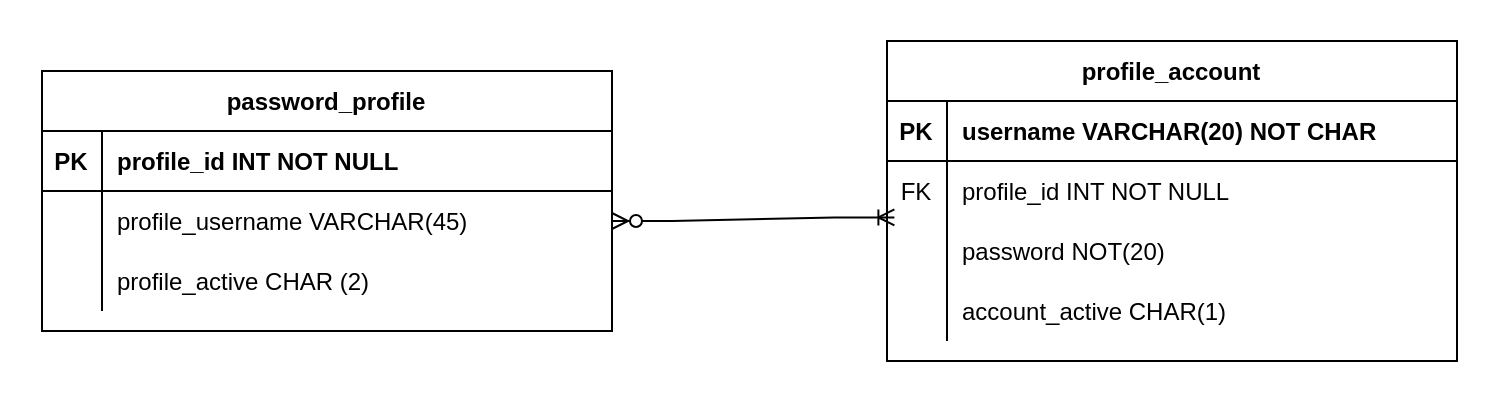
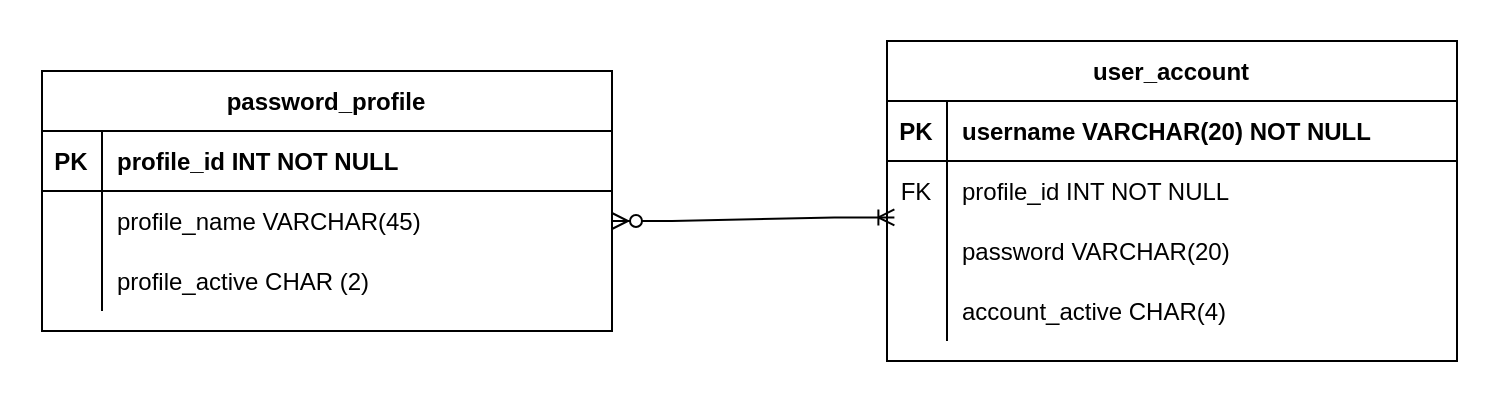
node "profile_account": label "profile_account" -> "user_account"
node "username VARCHAR(20) NOT CHAR": label "username VARCHAR(20) NOT CHAR" -> "username VARCHAR(20) NOT NULL"
node "profile_username VARCHAR(45)": label "profile_username VARCHAR(45)" -> "profile_name VARCHAR(45)"
node "password NOT(20)": label "password NOT(20)" -> "password VARCHAR(20)"
node "account_active CHAR(1)": label "account_active CHAR(1)" -> "account_active CHAR(4)"
